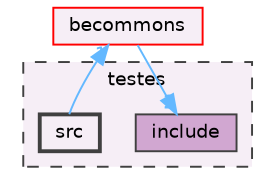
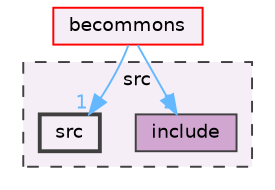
cluster "testes": label "testes" -> "src"
edge "src" -> "becommons": reversed
